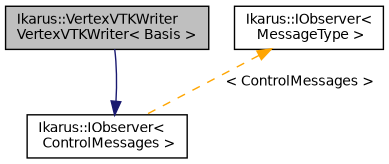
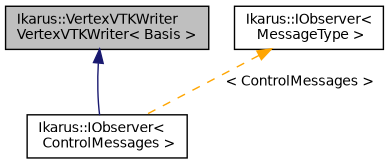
edge "Ikarus::VertexVTKWriter VertexVTKWriter< Basis >" -> "Ikarus::IObserver< ControlMessages >": reversed
